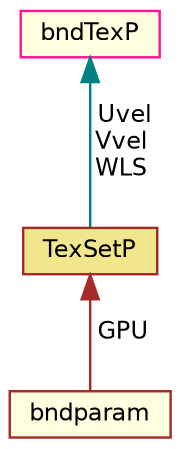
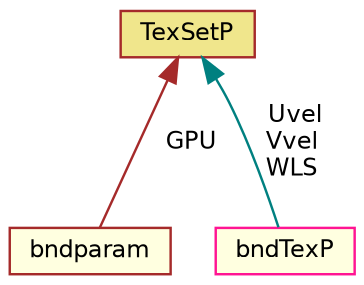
edge "TexSetP" -> "bndTexP": reversed
